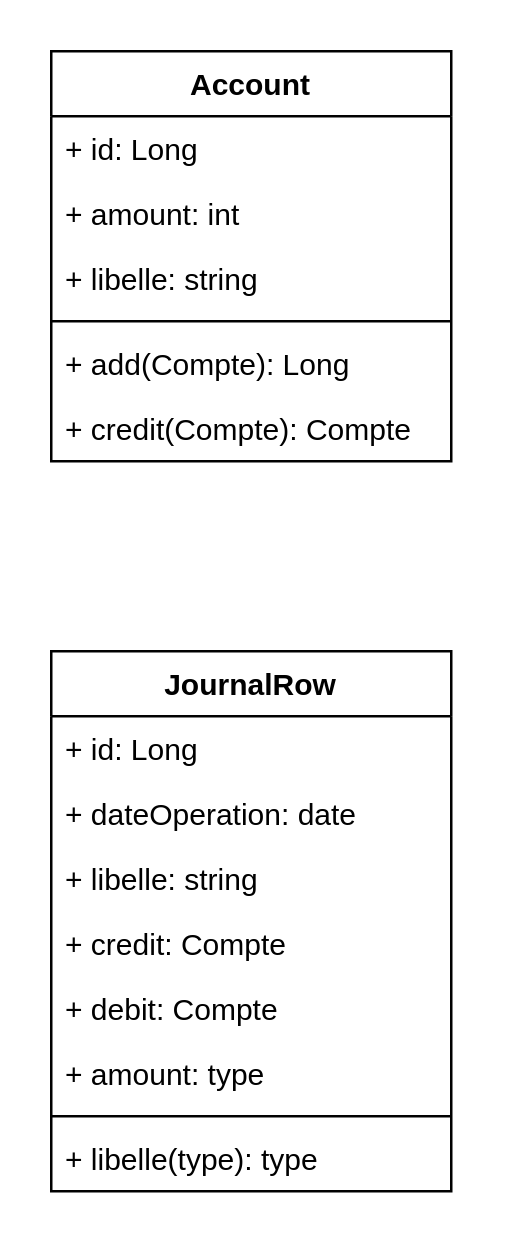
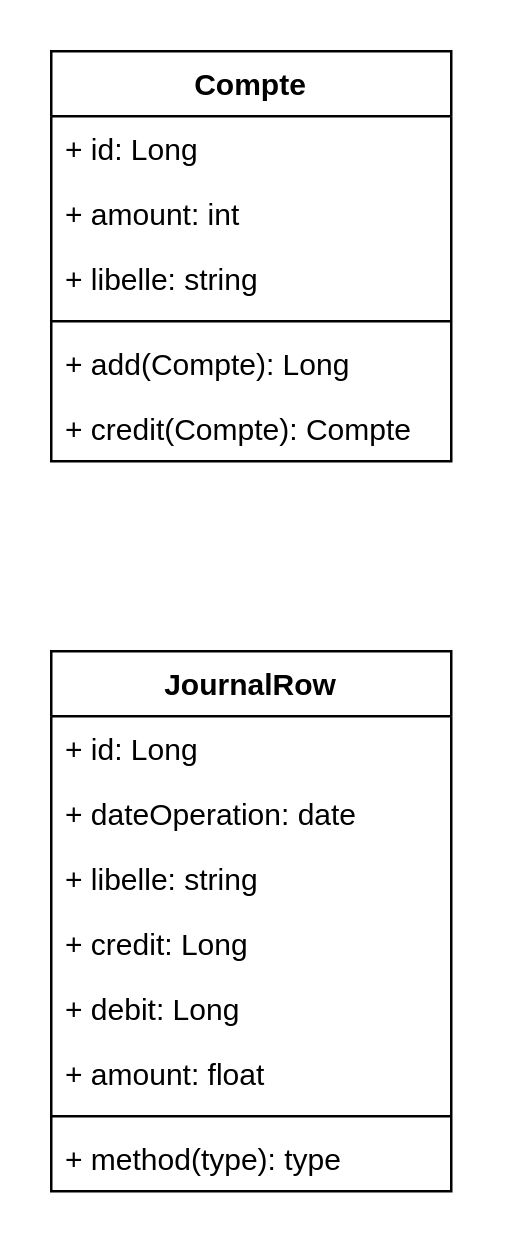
node "Account": label "Account" -> "Compte"
node "+ credit: Compte": label "+ credit: Compte" -> "+ credit: Long"
node "+ debit: Compte": label "+ debit: Compte" -> "+ debit: Long"
node "+ amount: type": label "+ amount: type" -> "+ amount: float"
node "+ libelle(type): type": label "+ libelle(type): type" -> "+ method(type): type"
